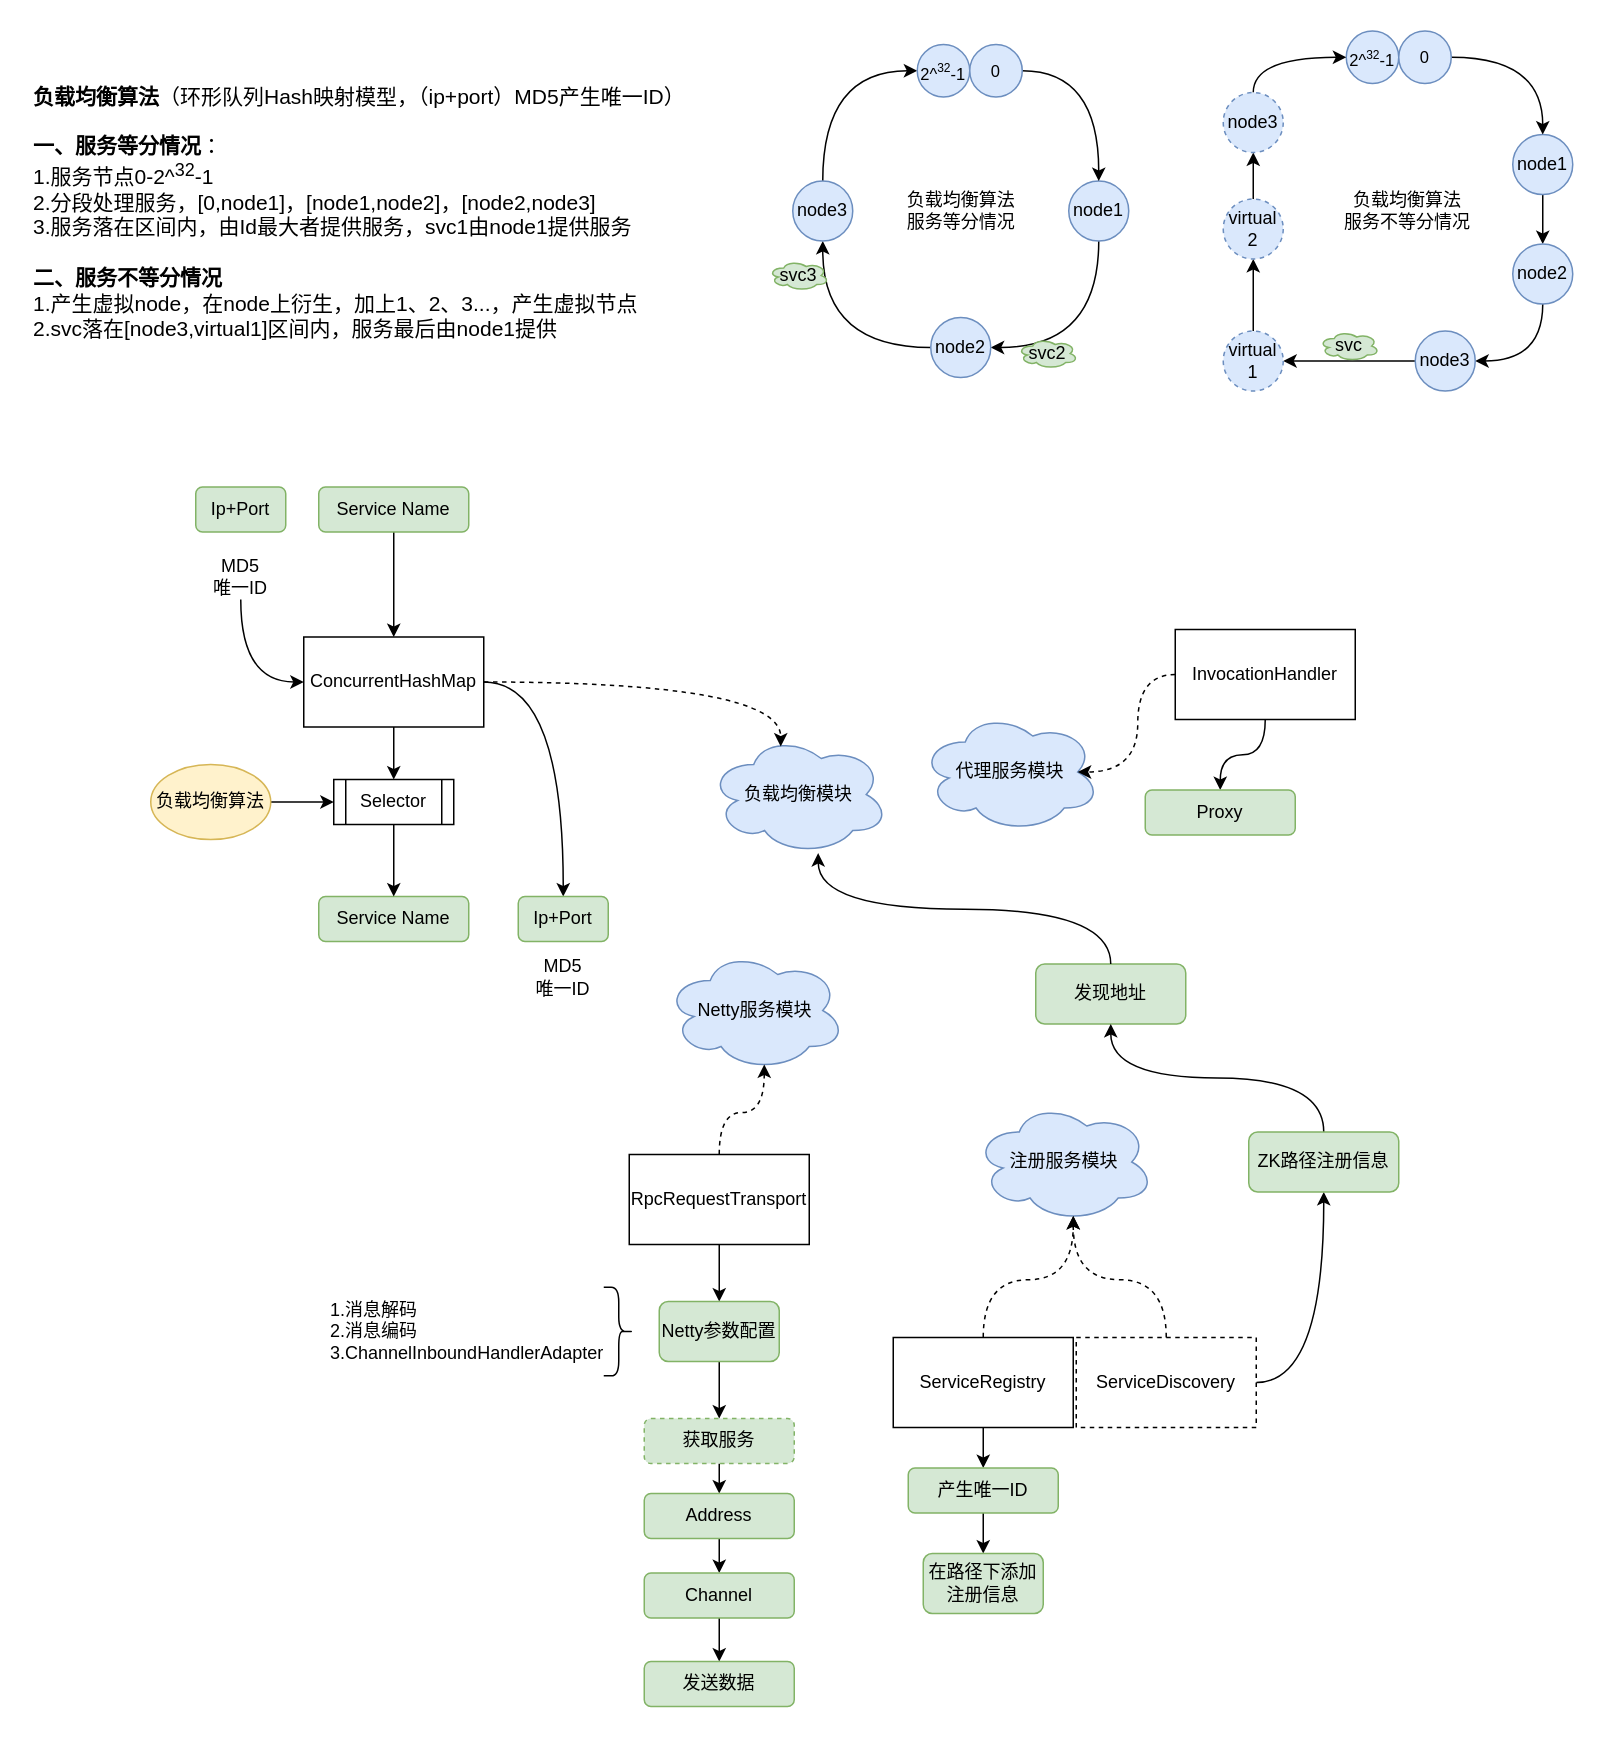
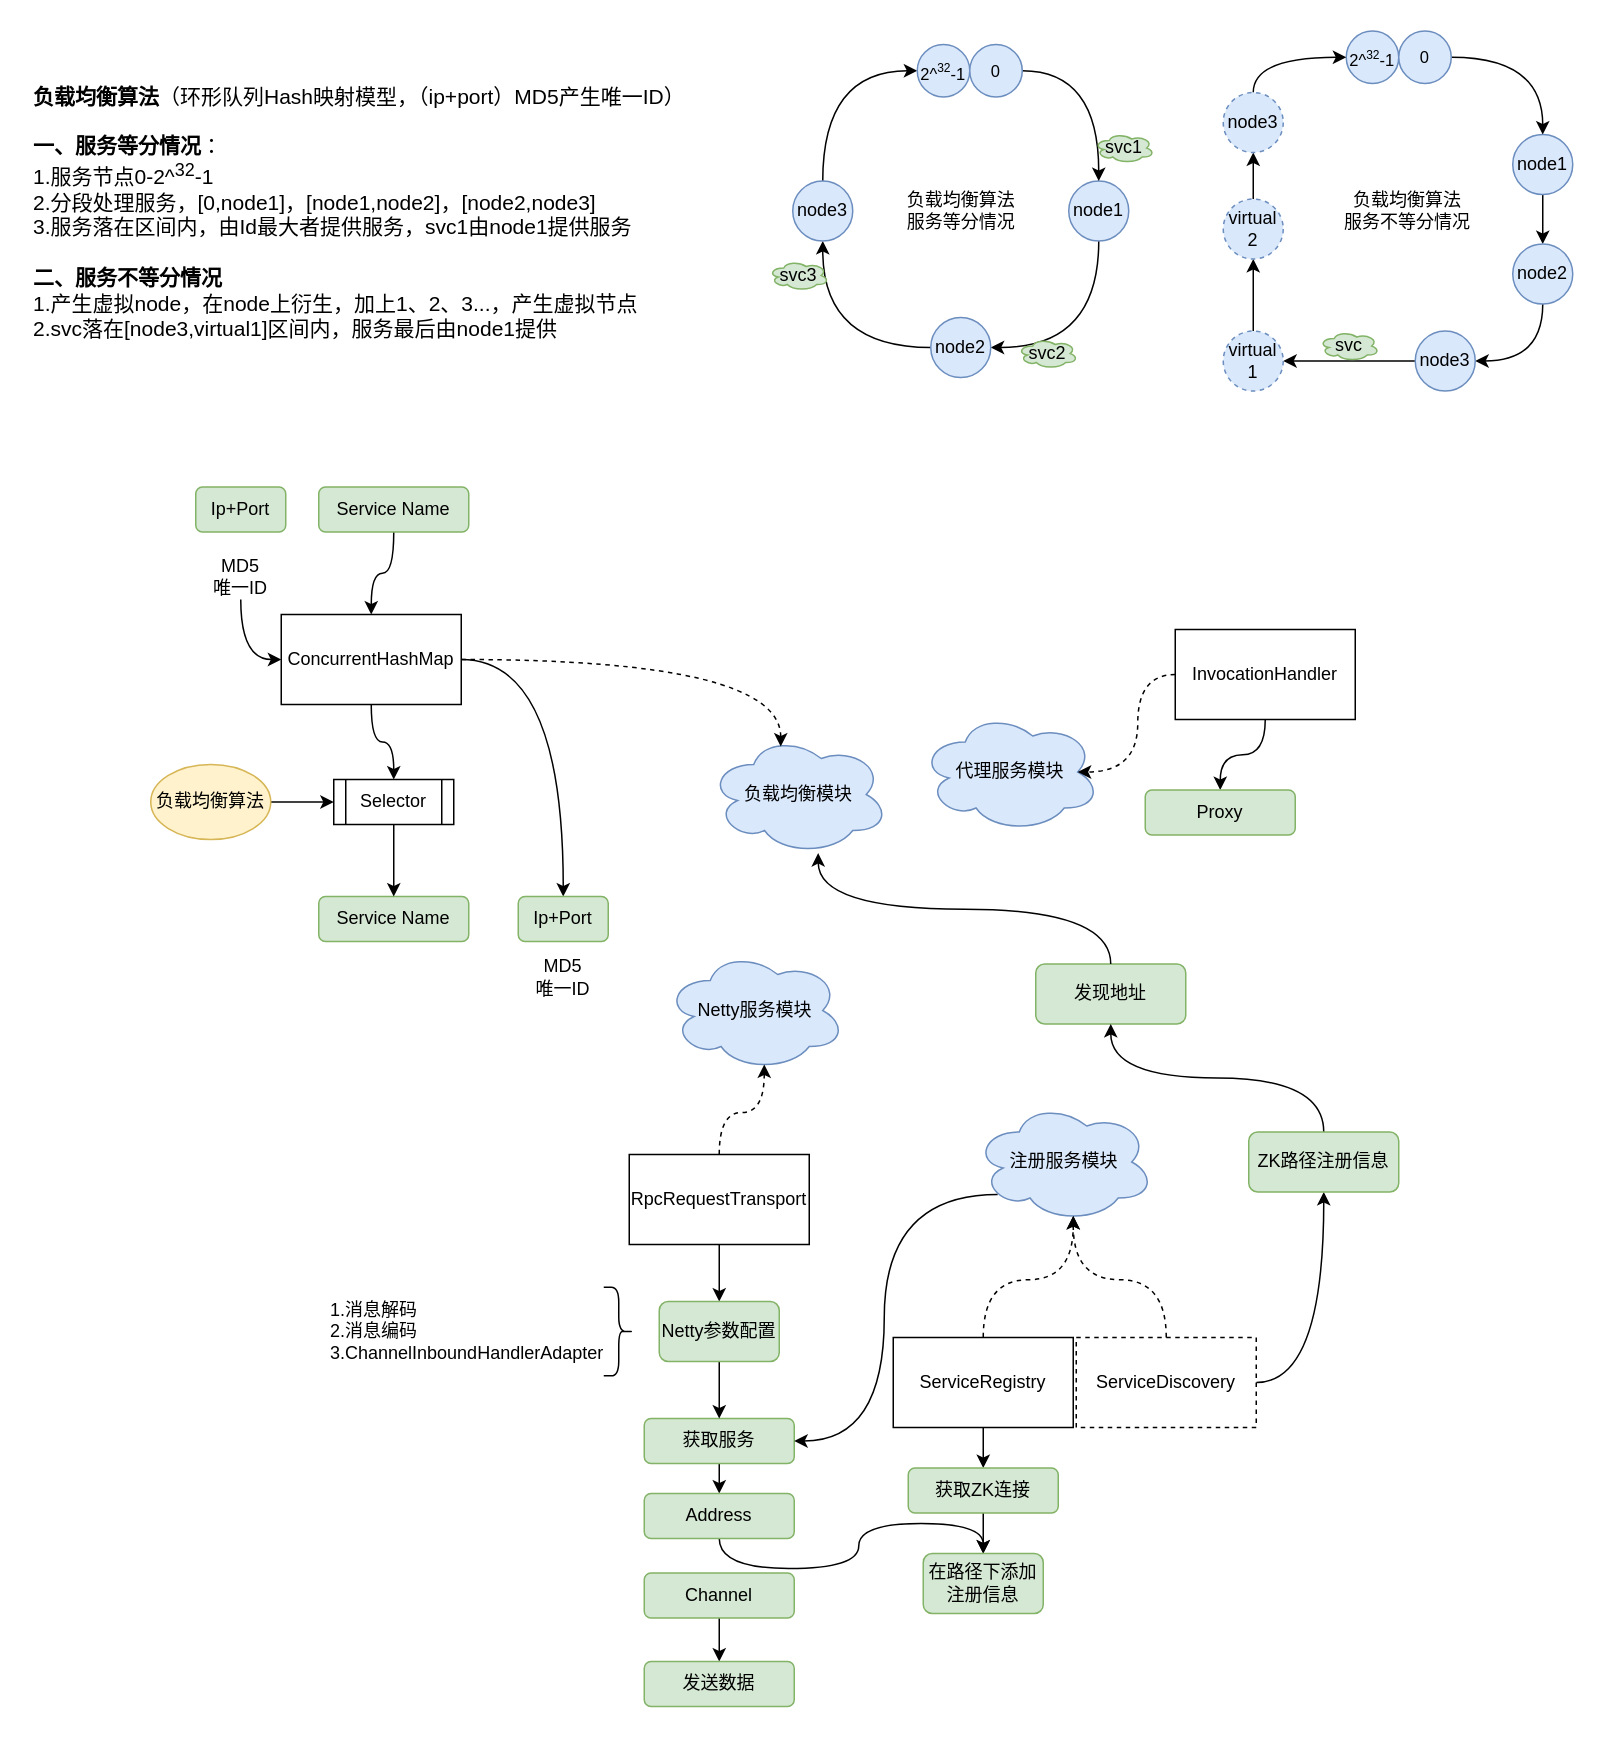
node "svc1": added
node "ConcurrentHashMap": moved (394, 682) -> (371, 659)
edge "注册服务模块" -> "获取服务": added
node "获取服务": style dashed -> solid
node "产生唯一ID": label "产生唯一ID" -> "获取ZK连接"
edge "Address" -> "Channel": now "Address" -> "在路径下添加注册信息"
